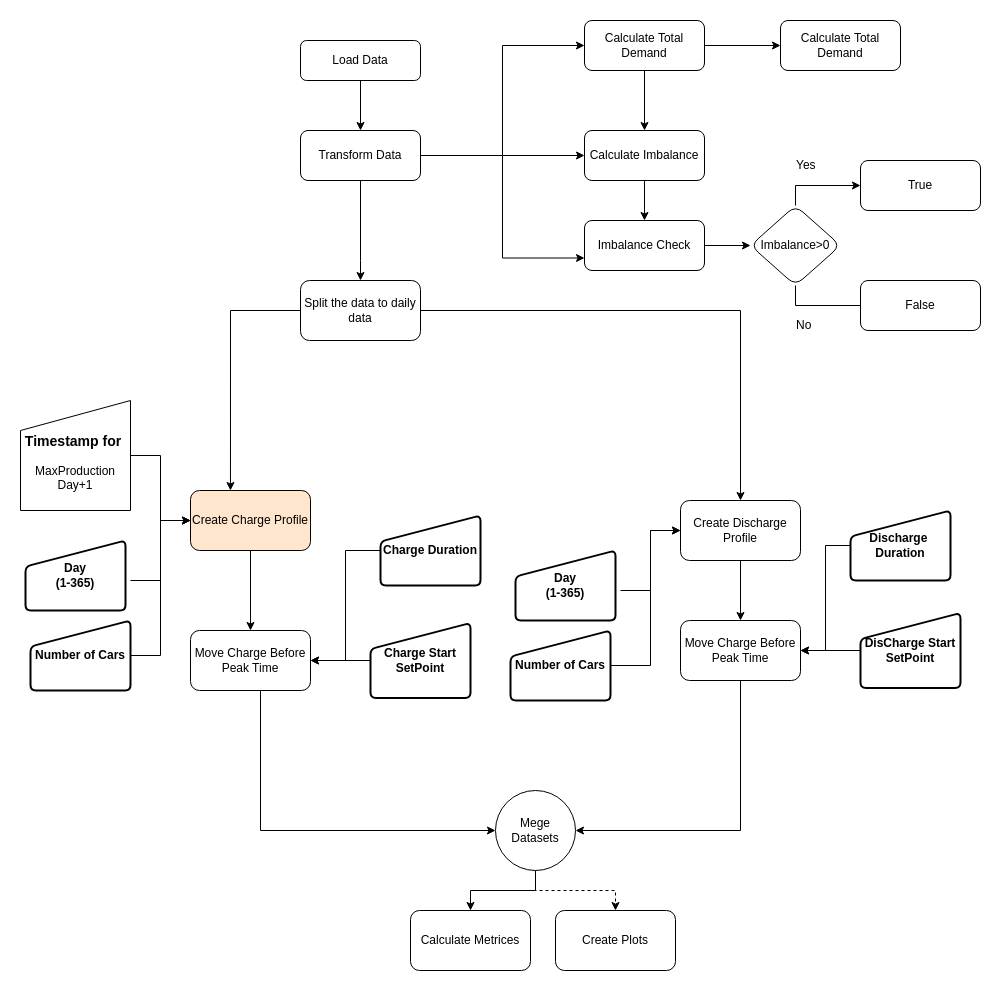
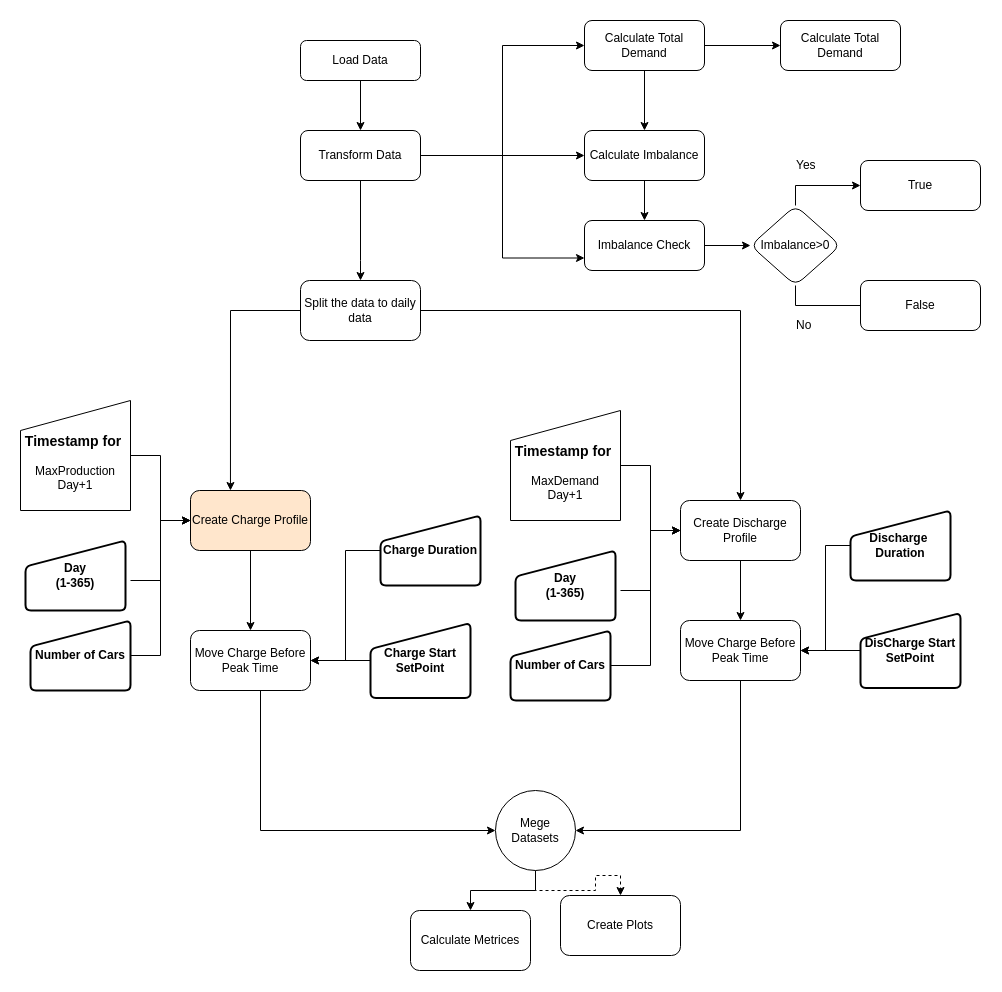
node "Timestamp for MaxDemand Day+1": added
edge "Timestamp for MaxDemand Day+1" -> "Create Discharge Profile": added
node "Create Plots": moved (616, 941) -> (621, 926)
